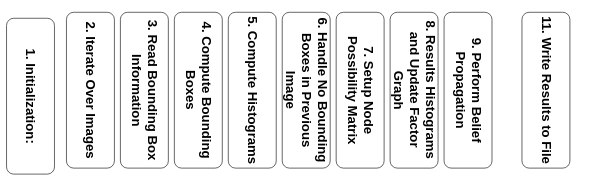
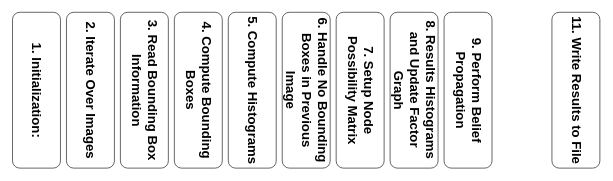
node "11. Write Results to File": moved (546, 90) -> (576, 90)
node "1. Initialization:": moved (30, 96) -> (36, 90)
